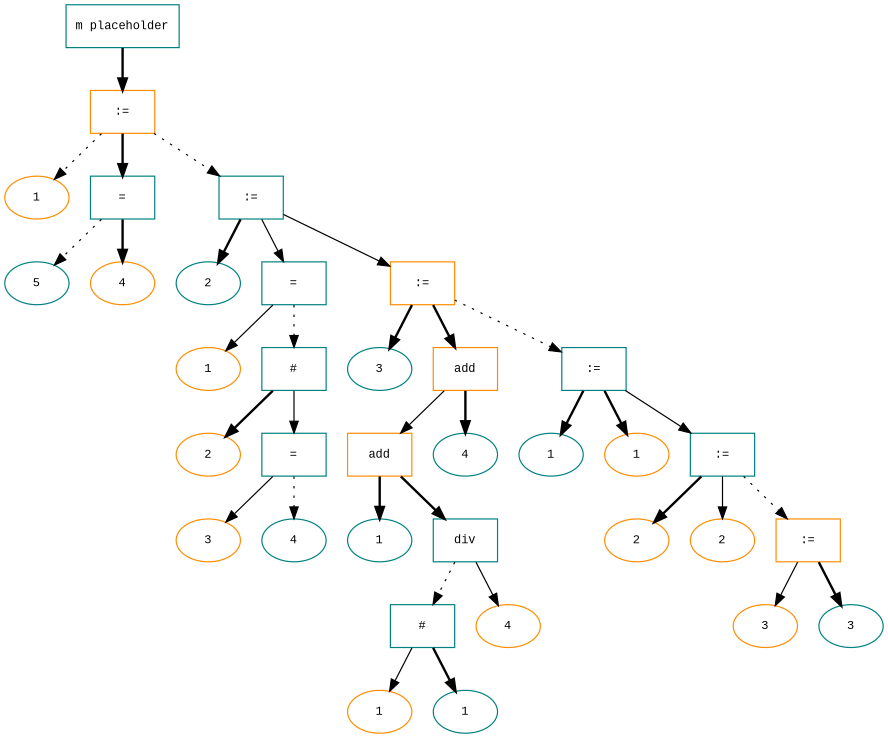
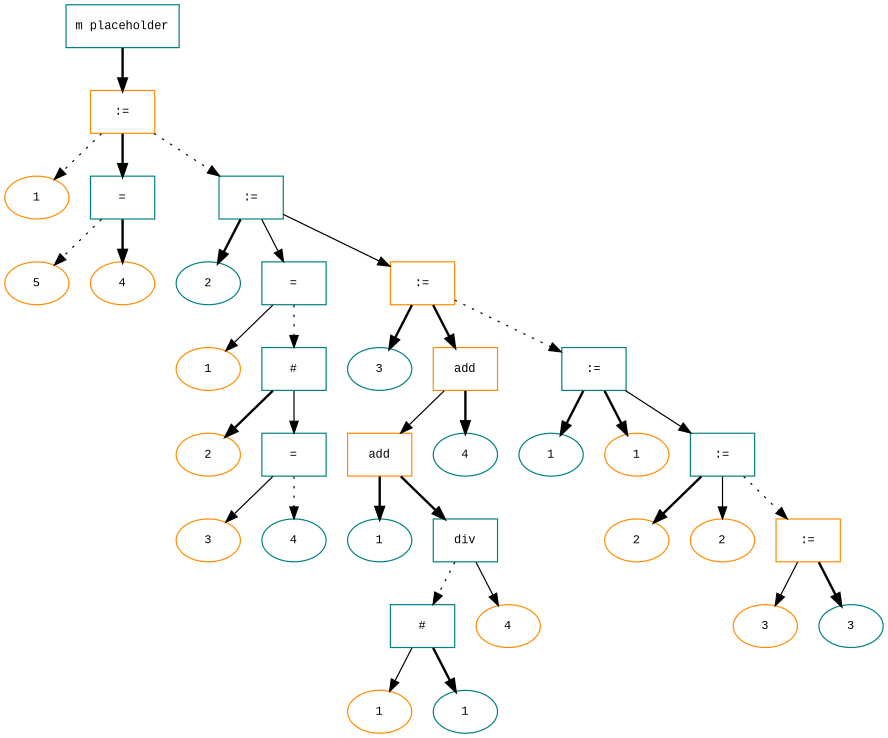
node "5": color teal -> darkorange
